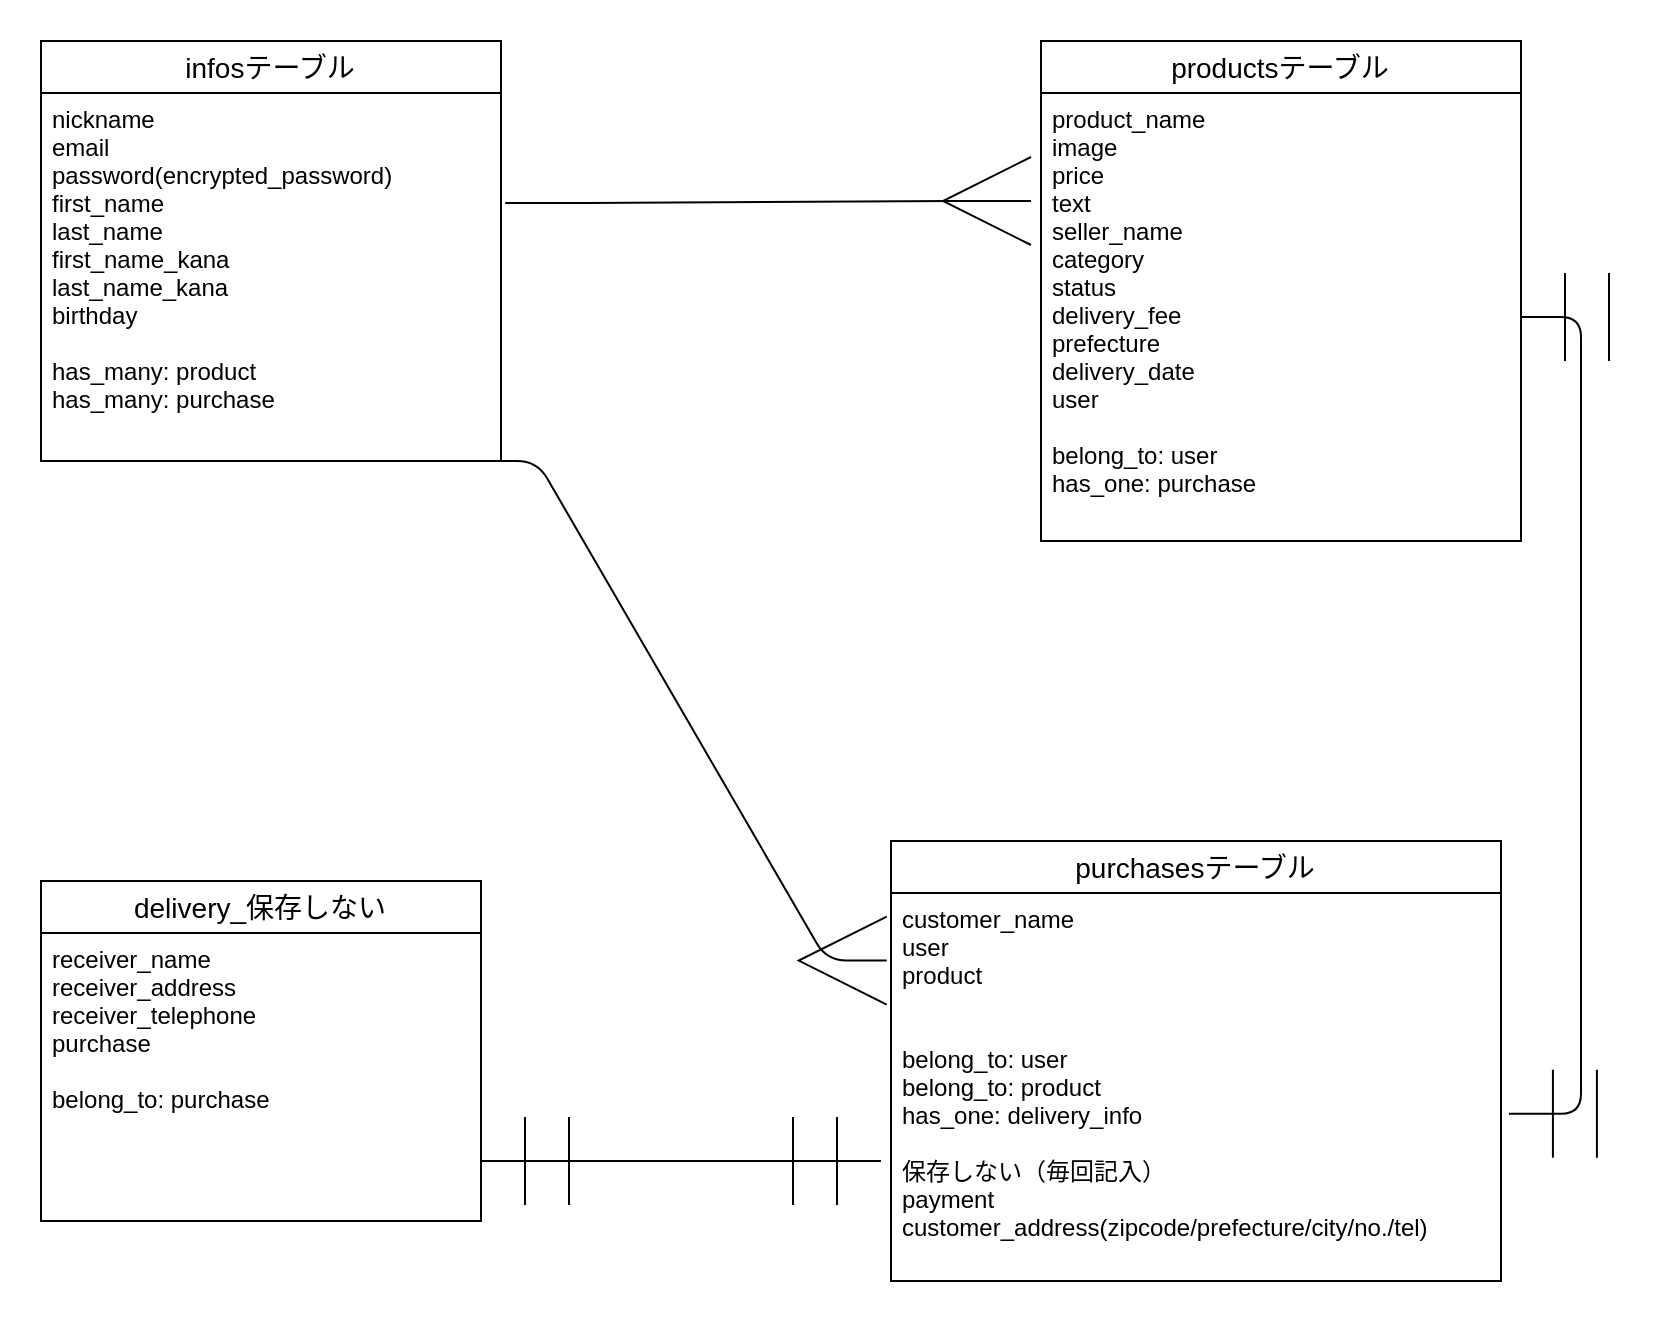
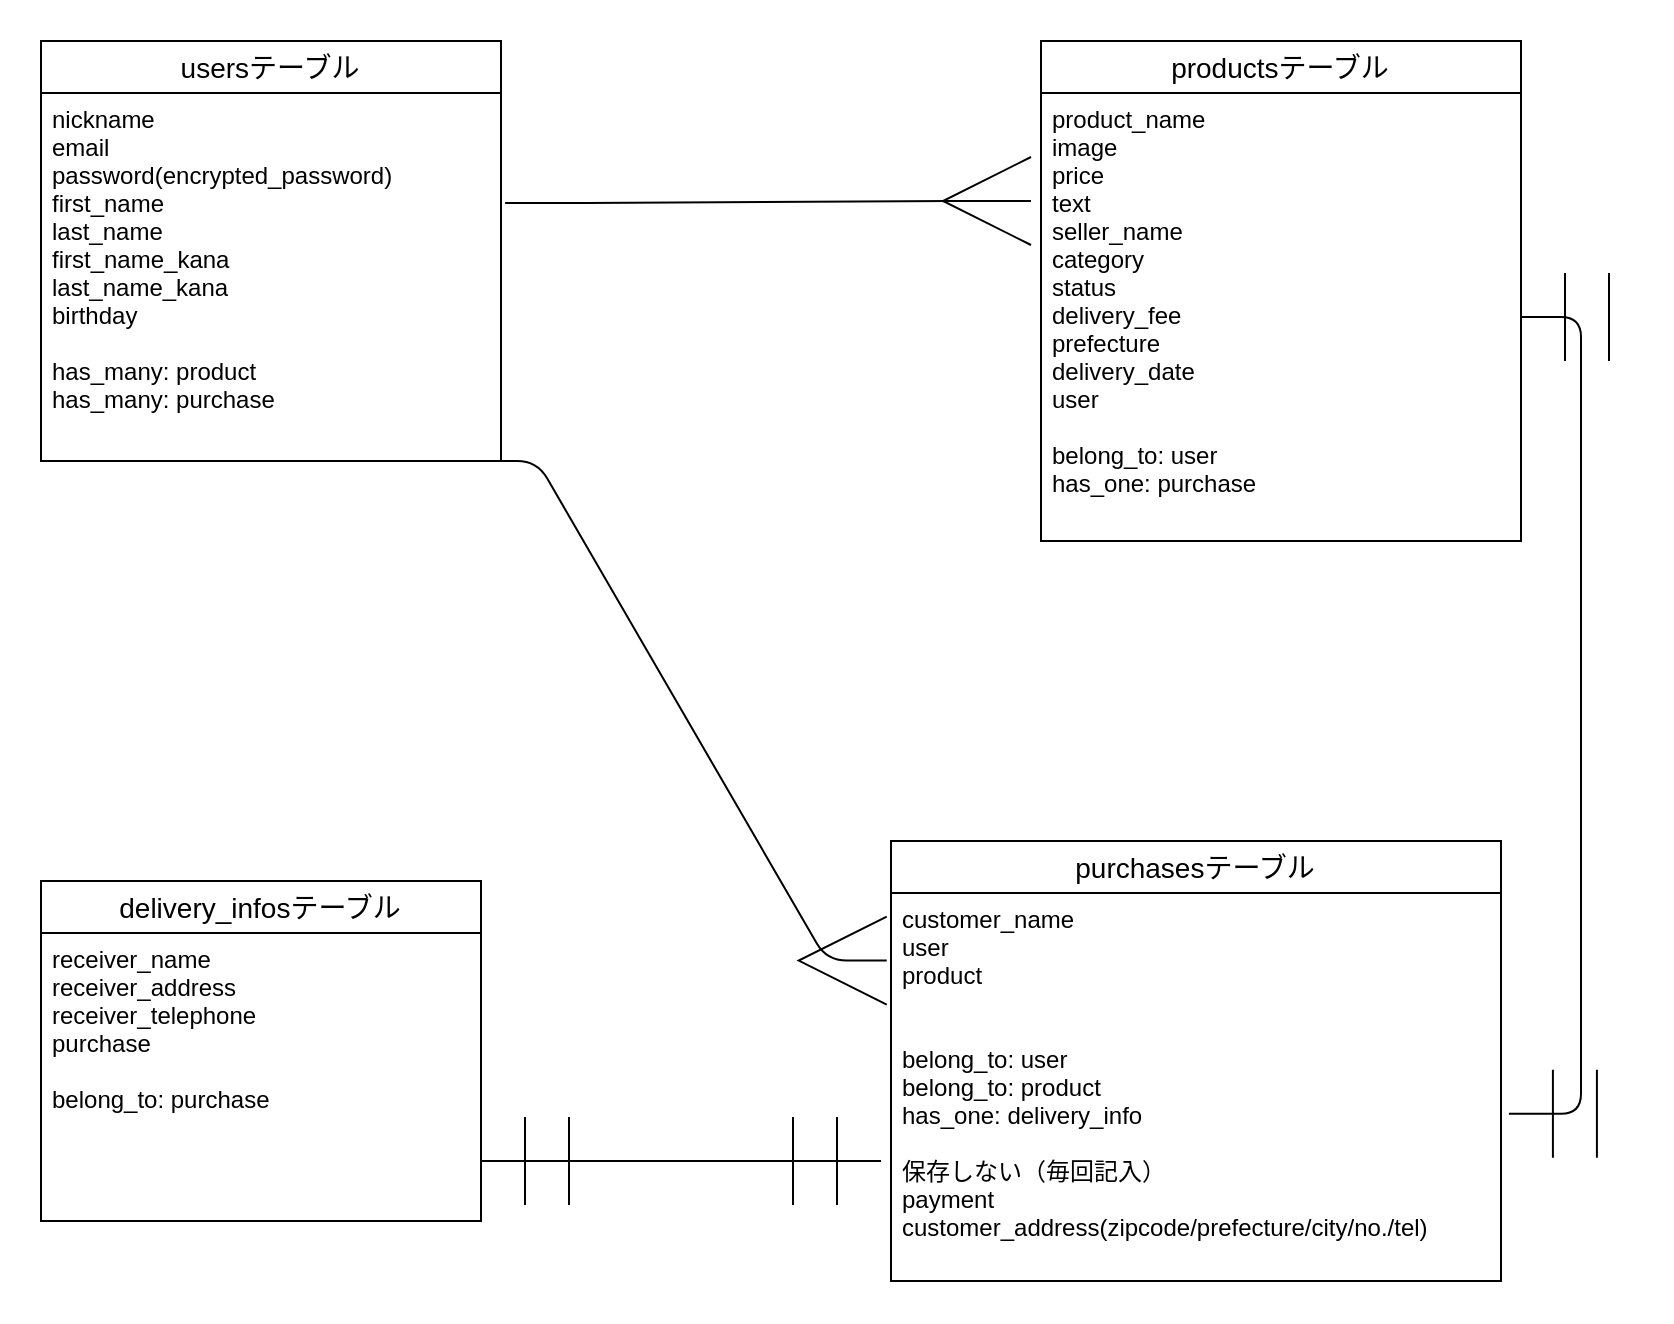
node "infosテーブル": label "infosテーブル" -> "usersテーブル"
node "delivery_保存しない": label "delivery_保存しない" -> "delivery_infosテーブル"
